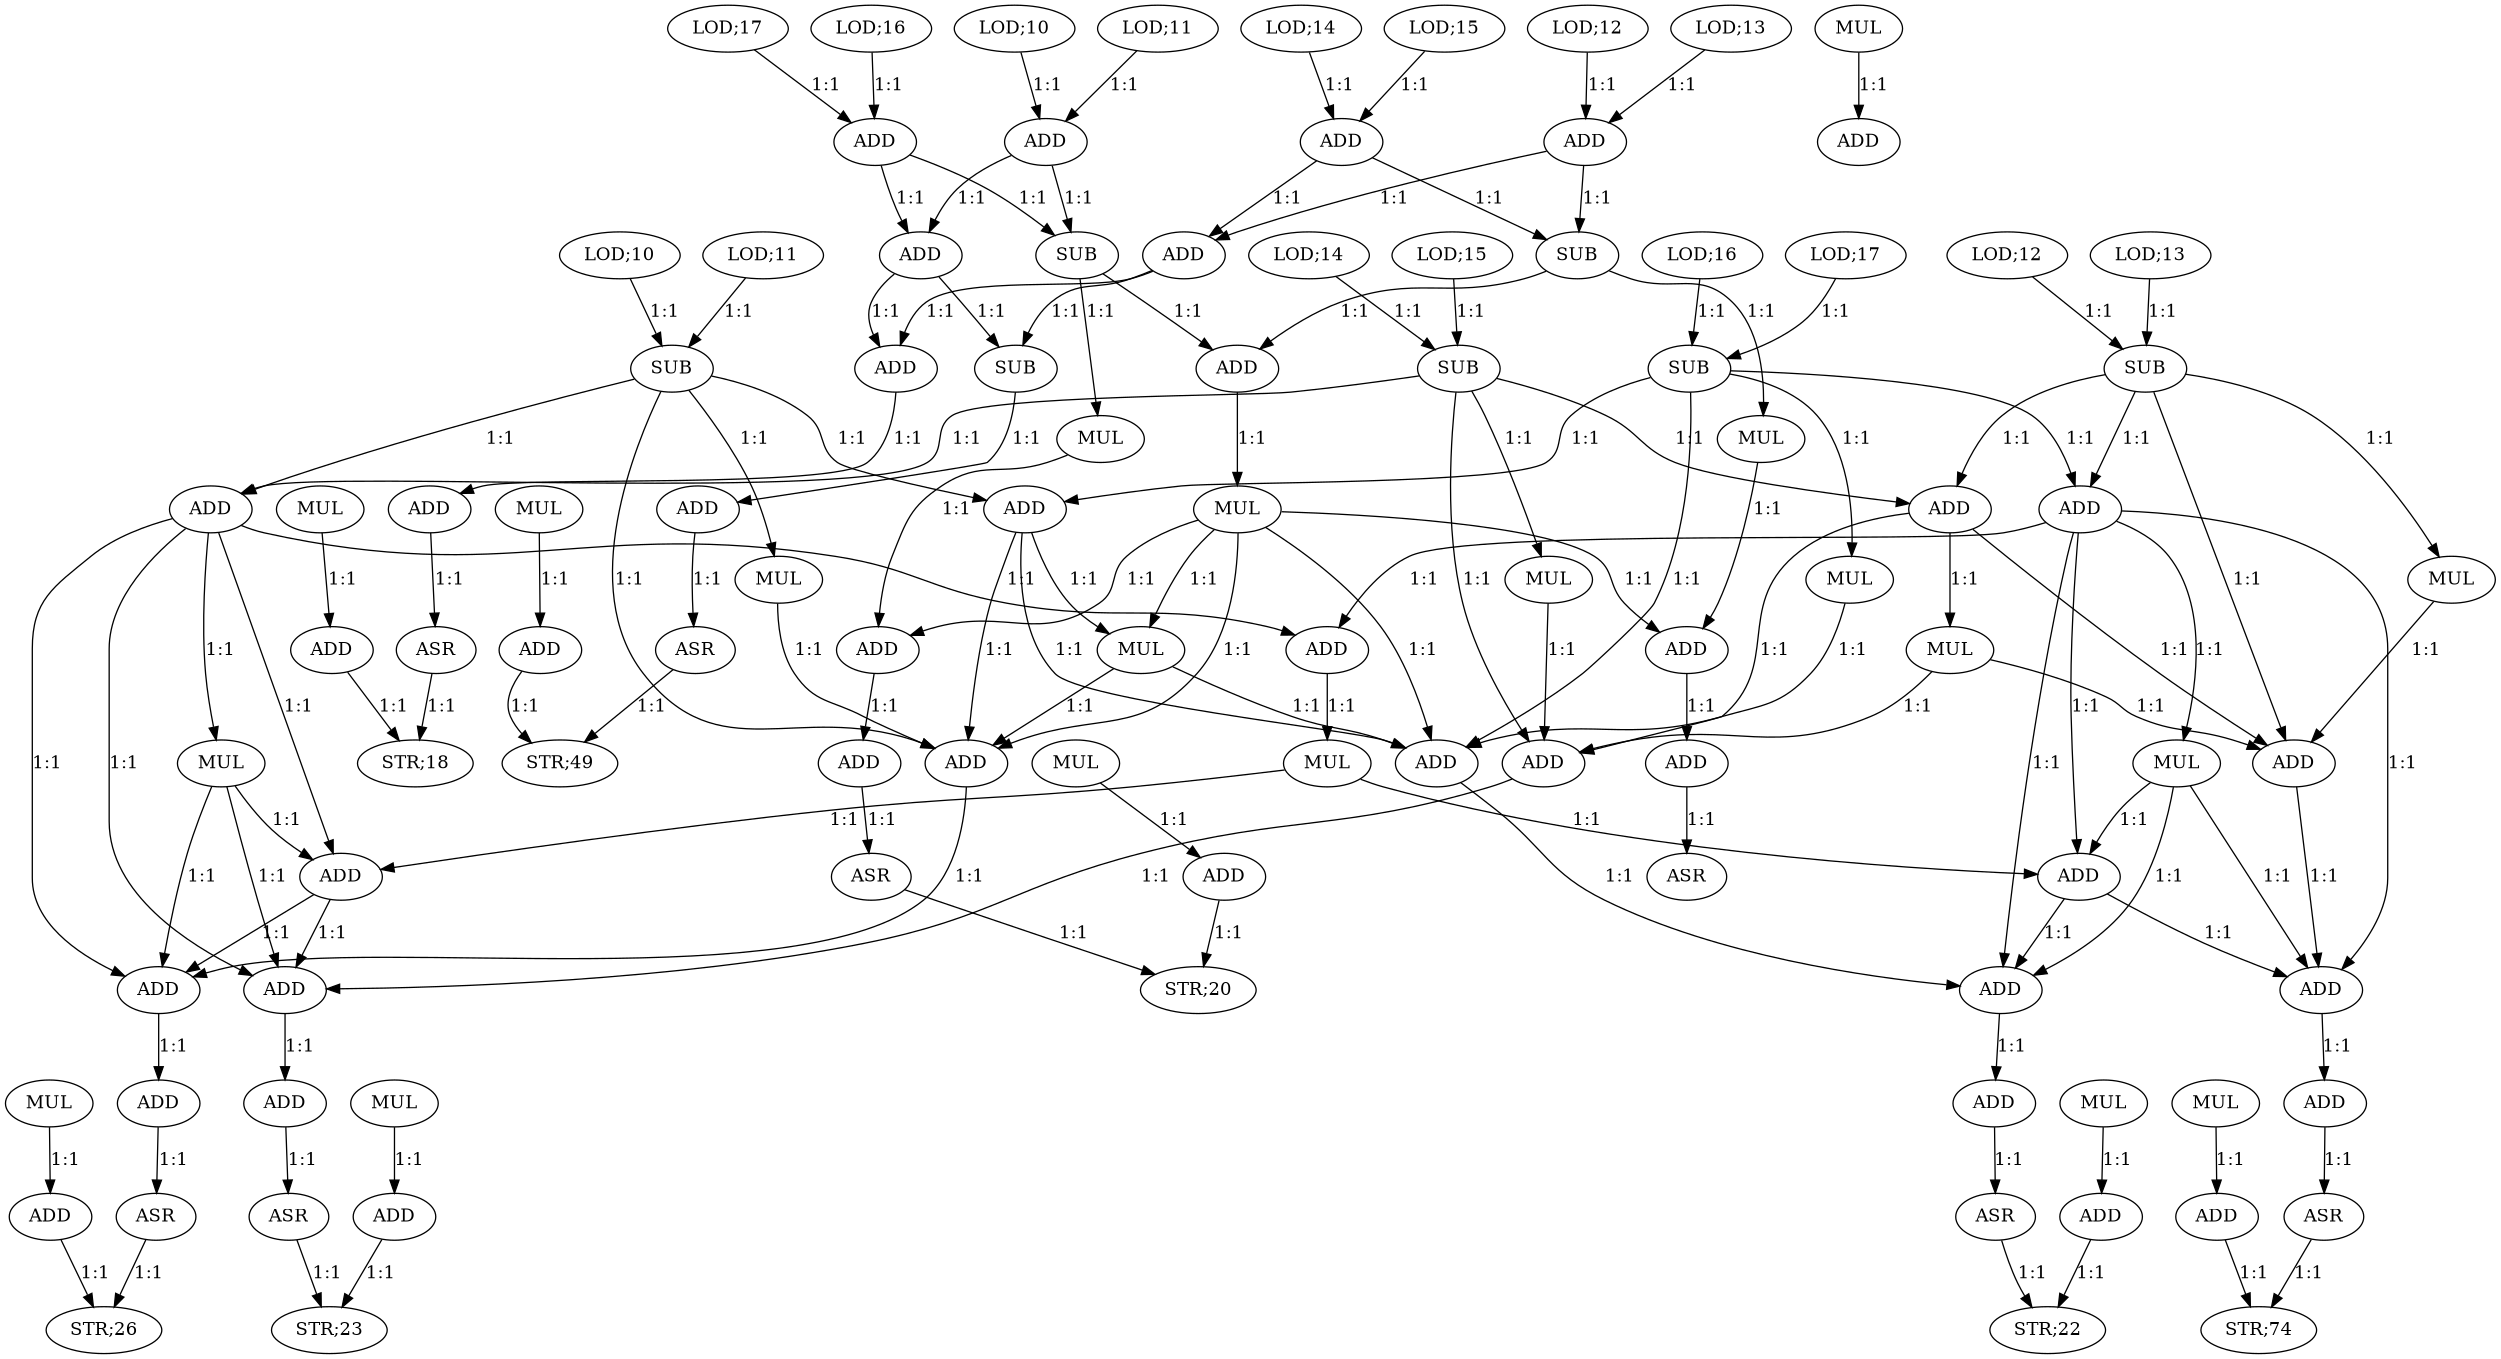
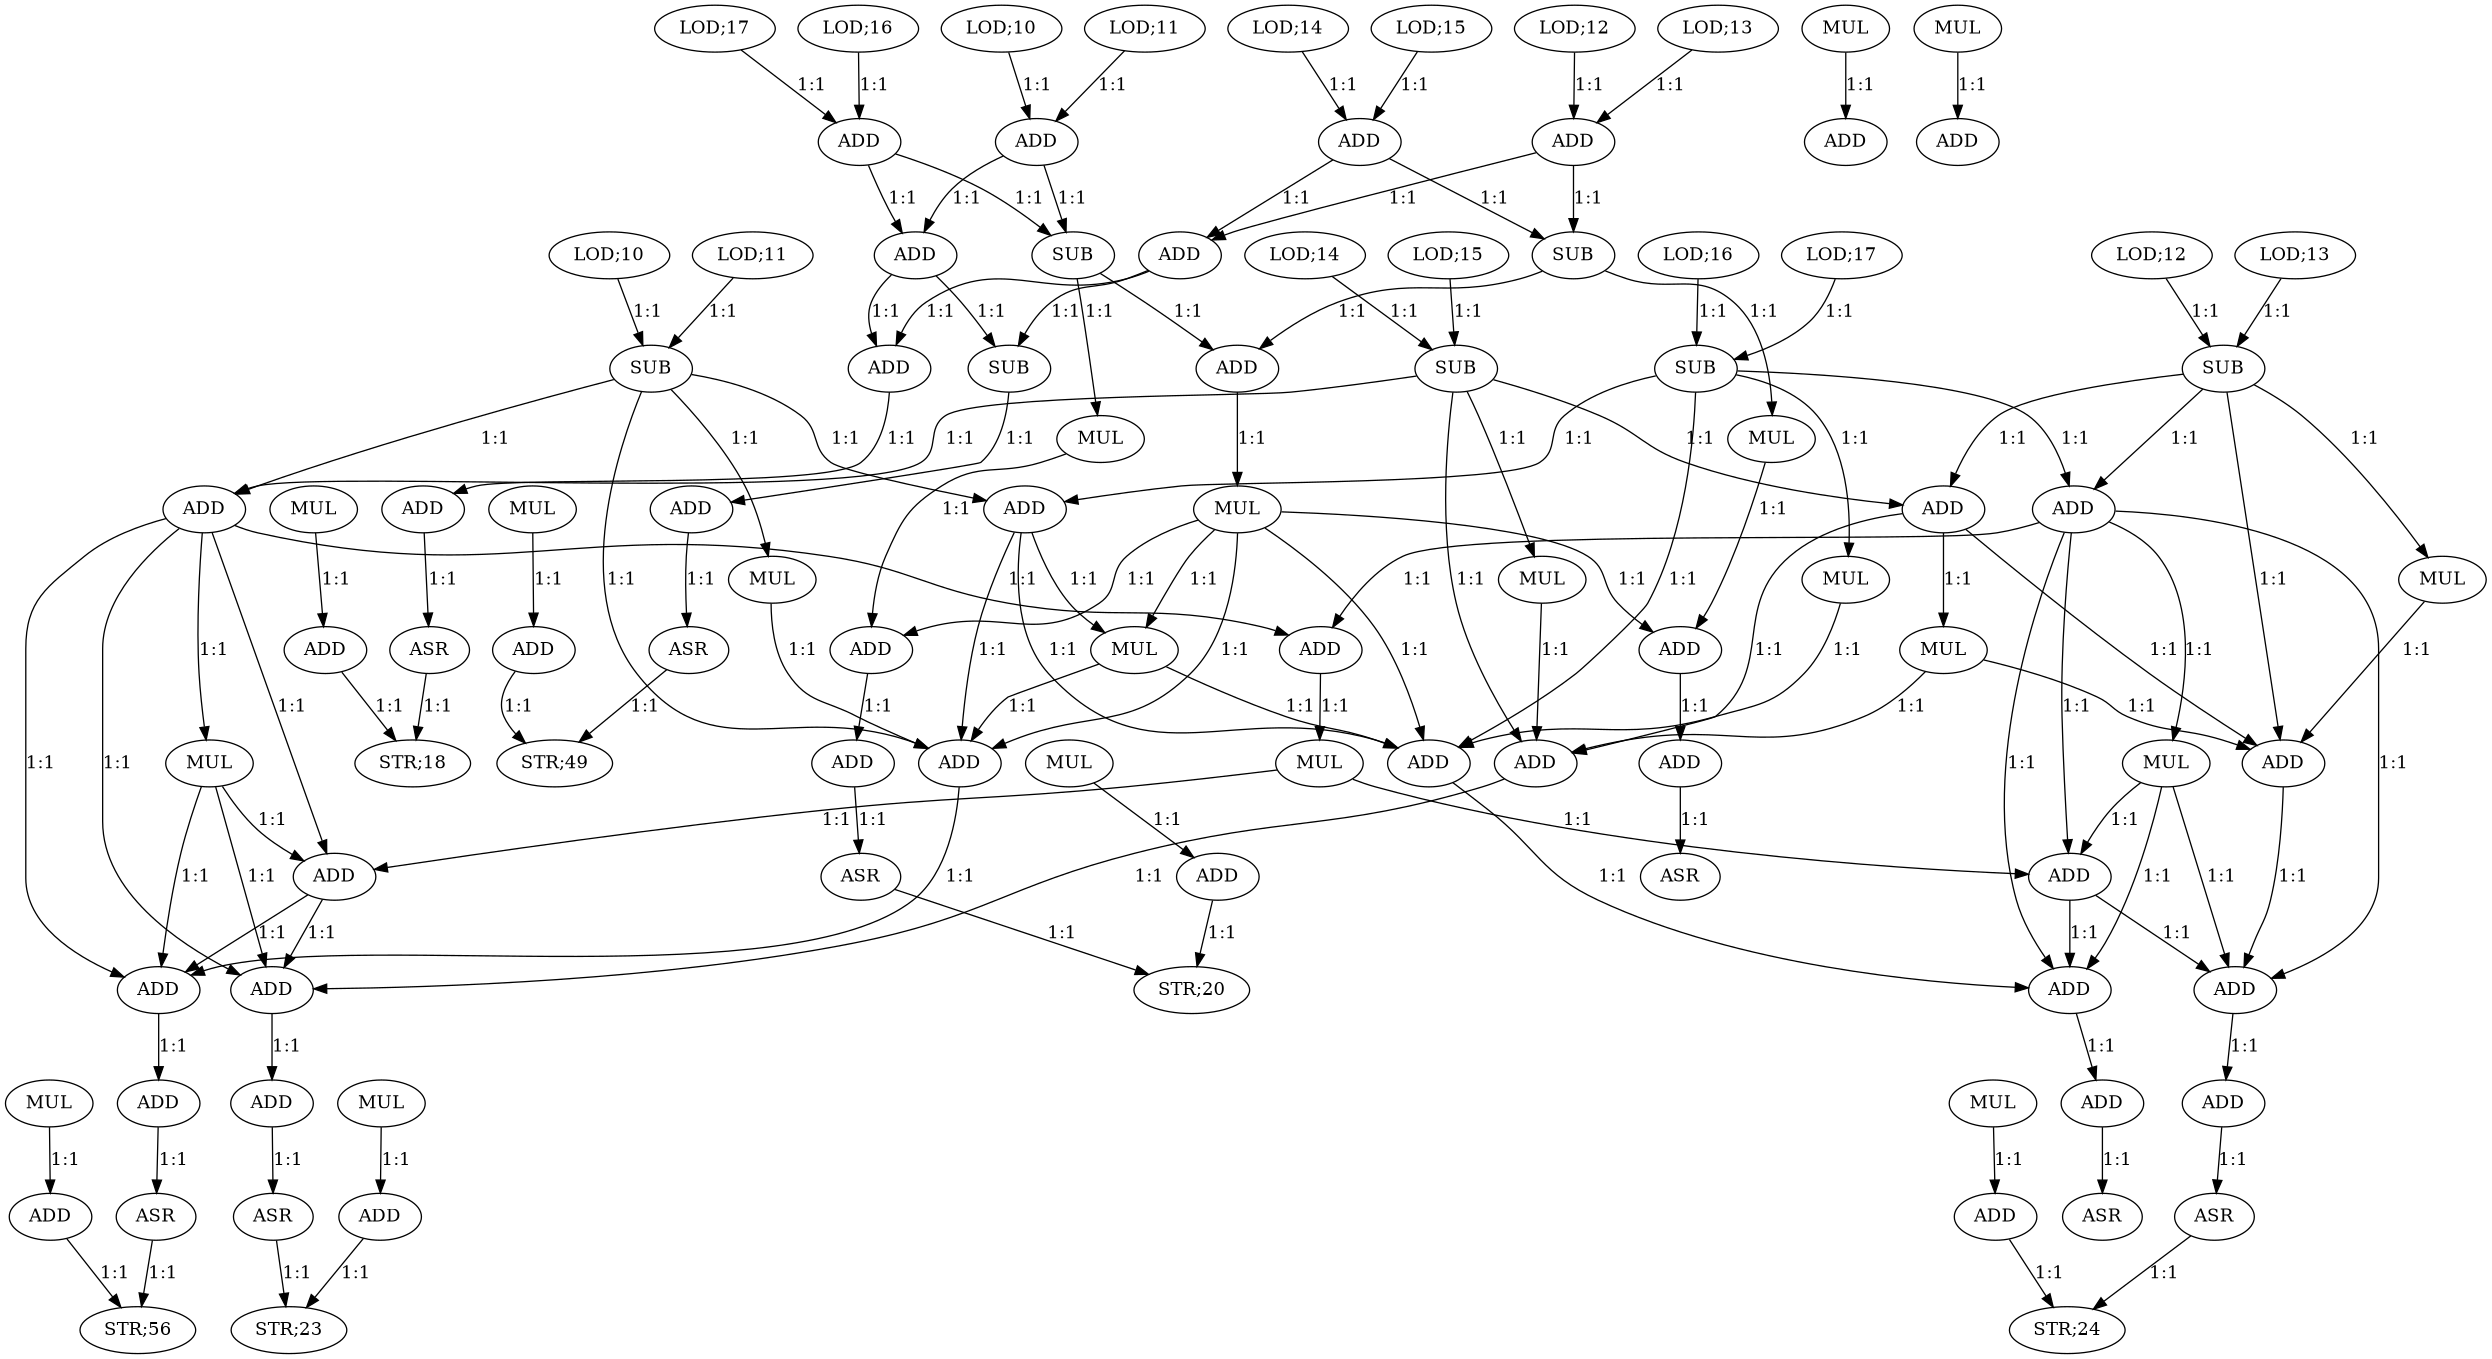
node "STR;26": label "STR;26" -> "STR;56"
node "STR;22": removed
node "STR;74": label "STR;74" -> "STR;24"
